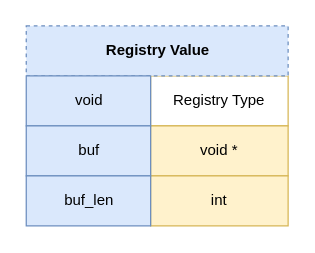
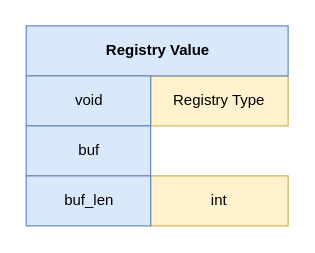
node "Registry Value": style dashed -> solid
node "Registry Type": fillcolor #ffffff -> #fff2cc
node "void *": removed
